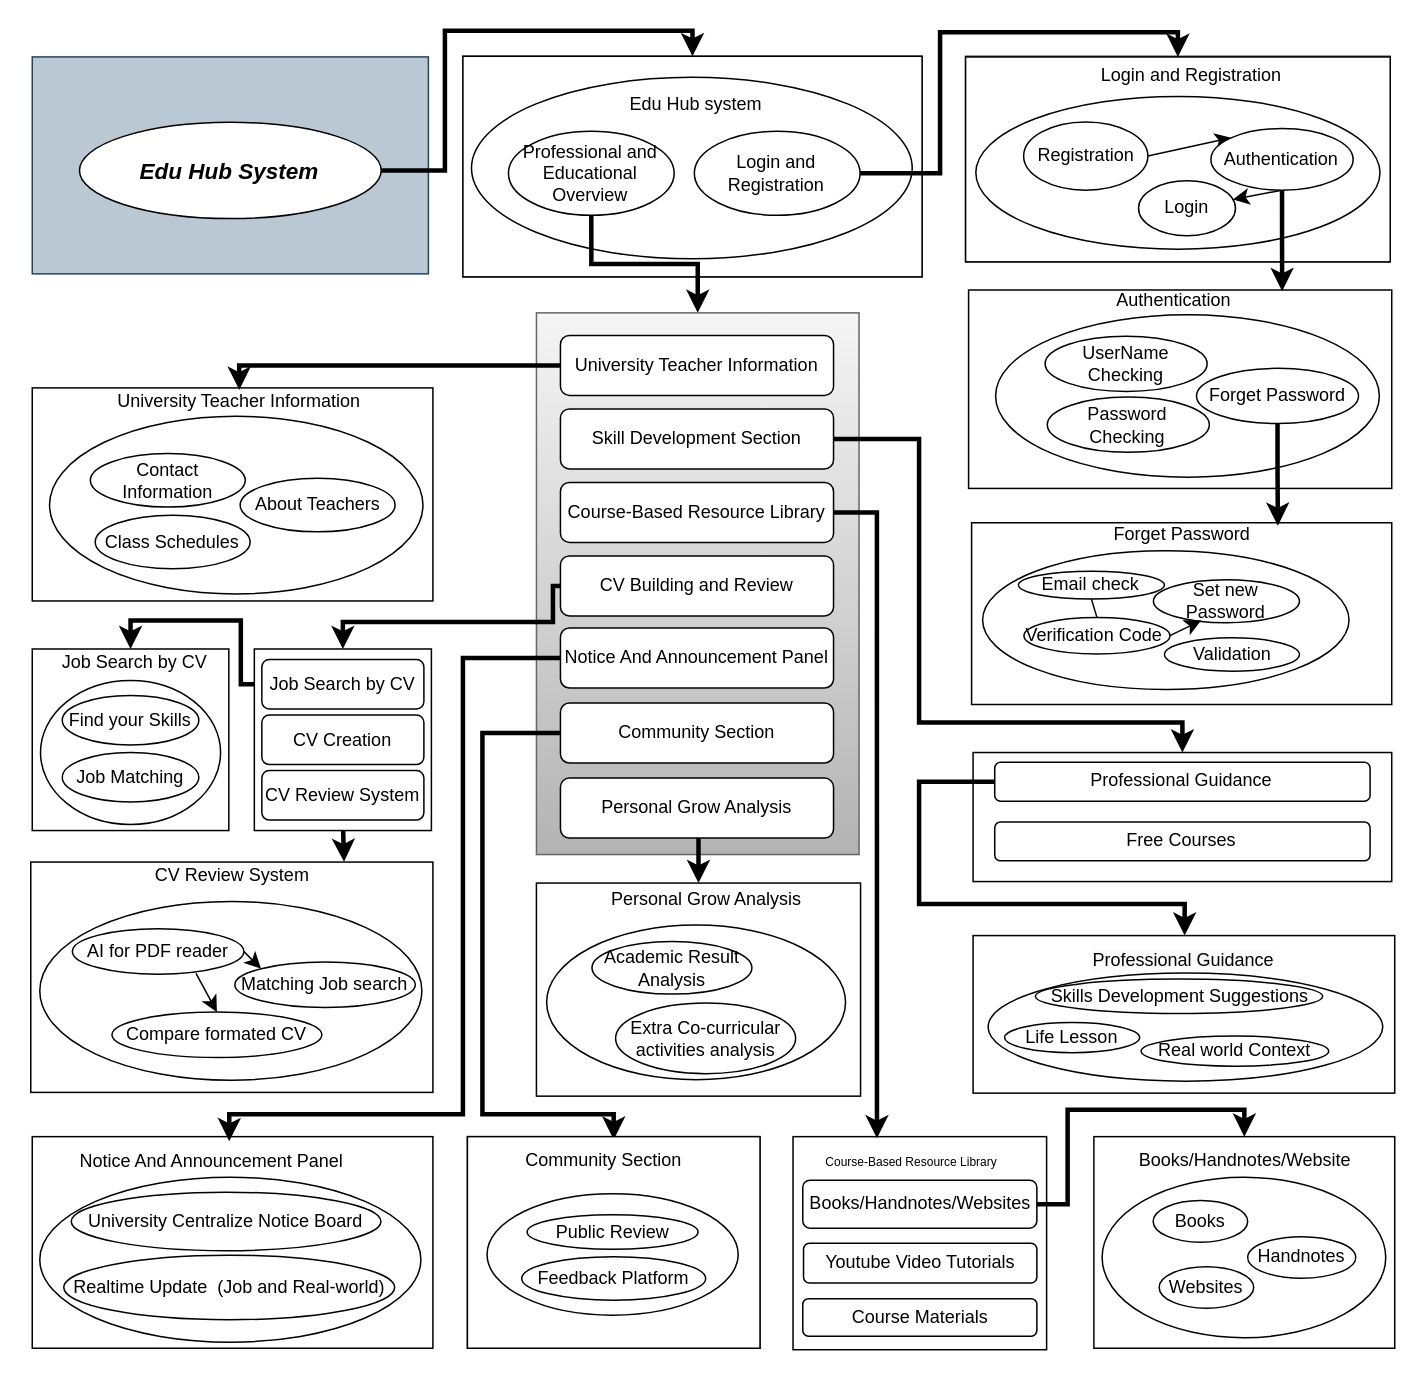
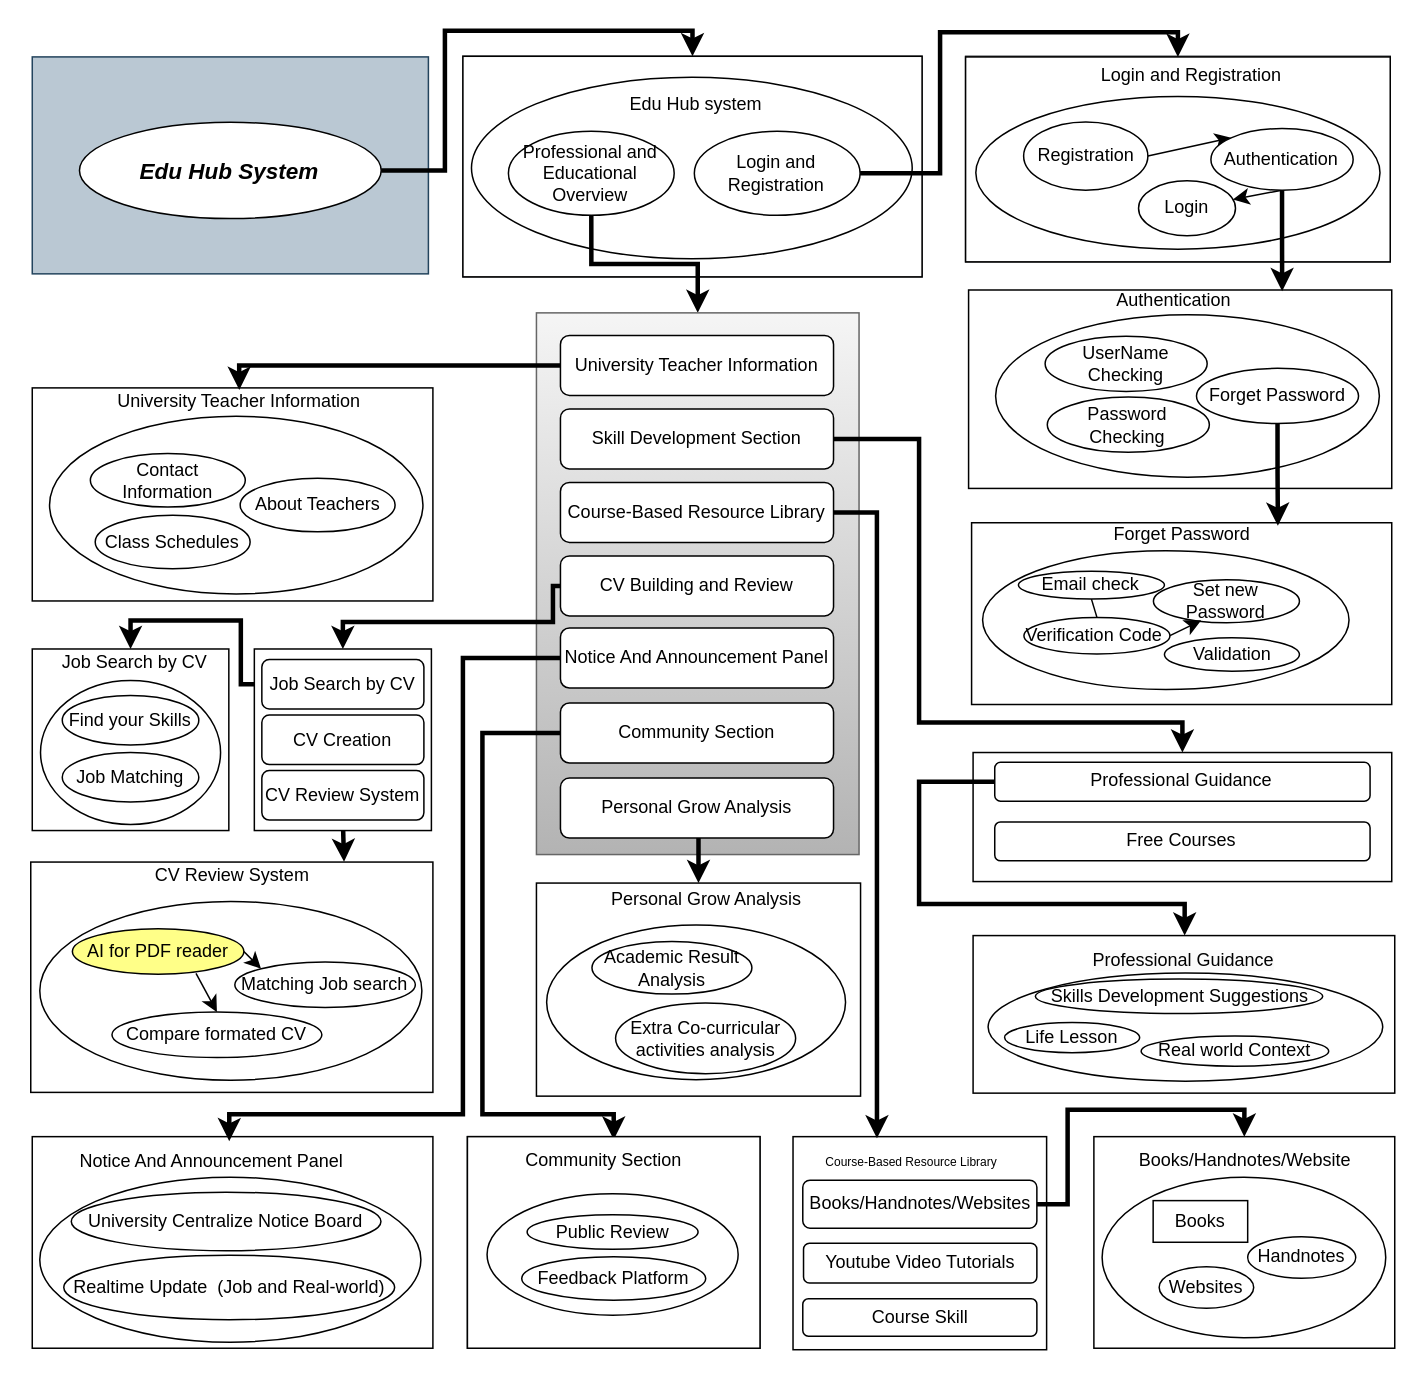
node "AI for PDF reader": fillcolor #ffffff -> #ffff88
node "Books": shape ellipse -> rectangle
node "Course Materials": label "Course Materials" -> "Course Skill"
